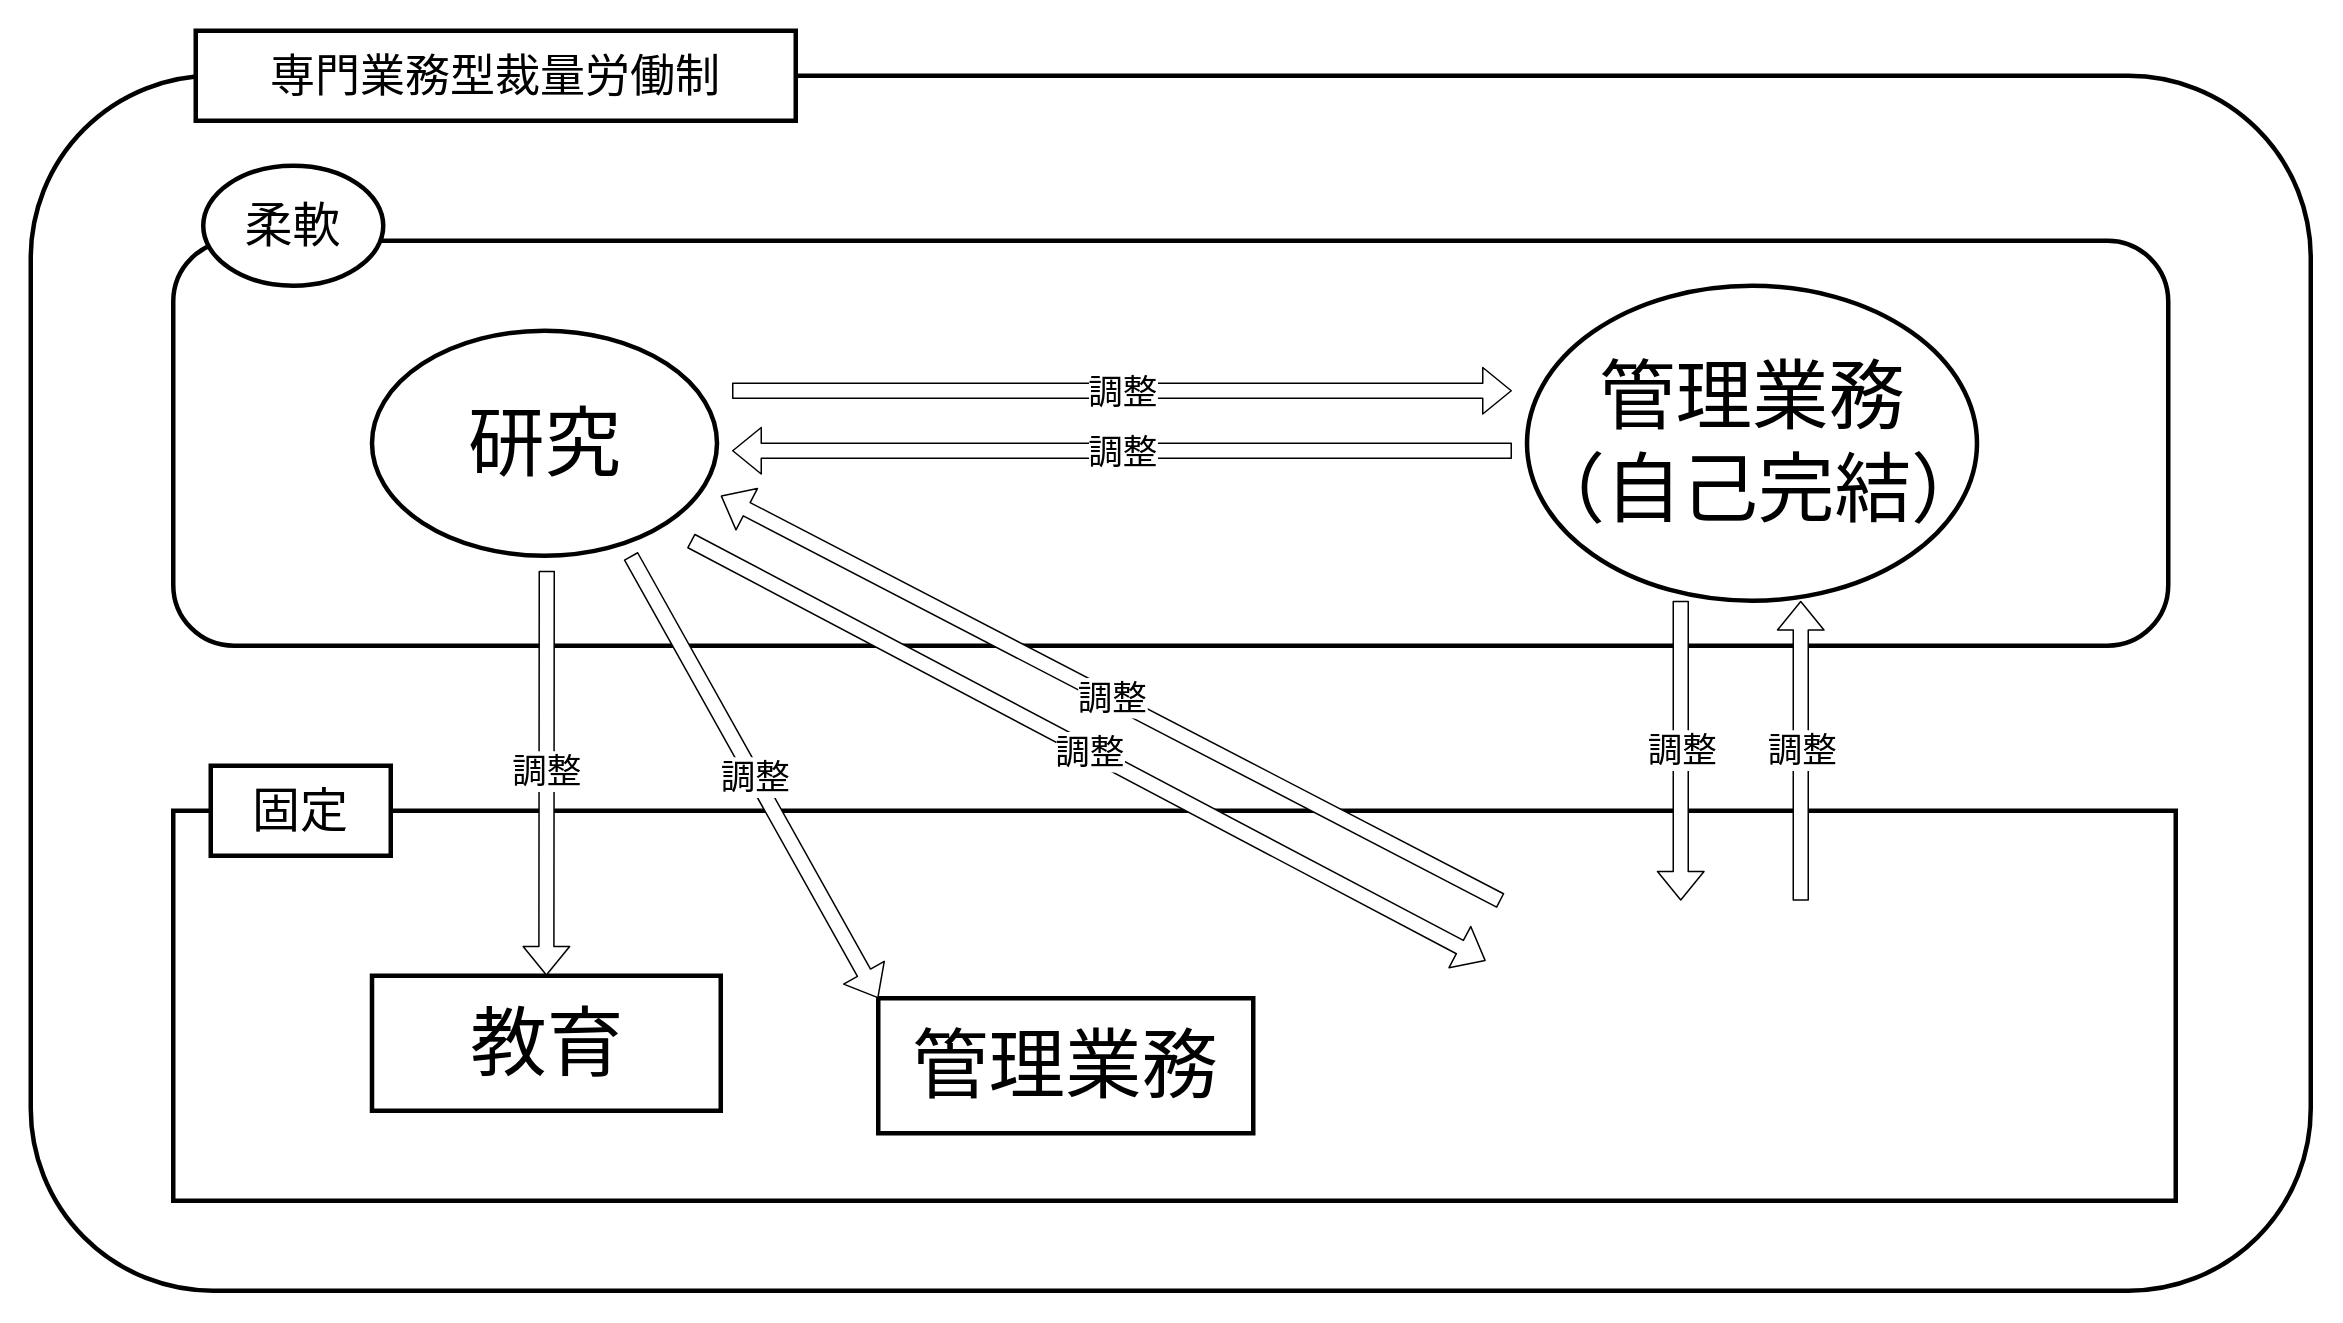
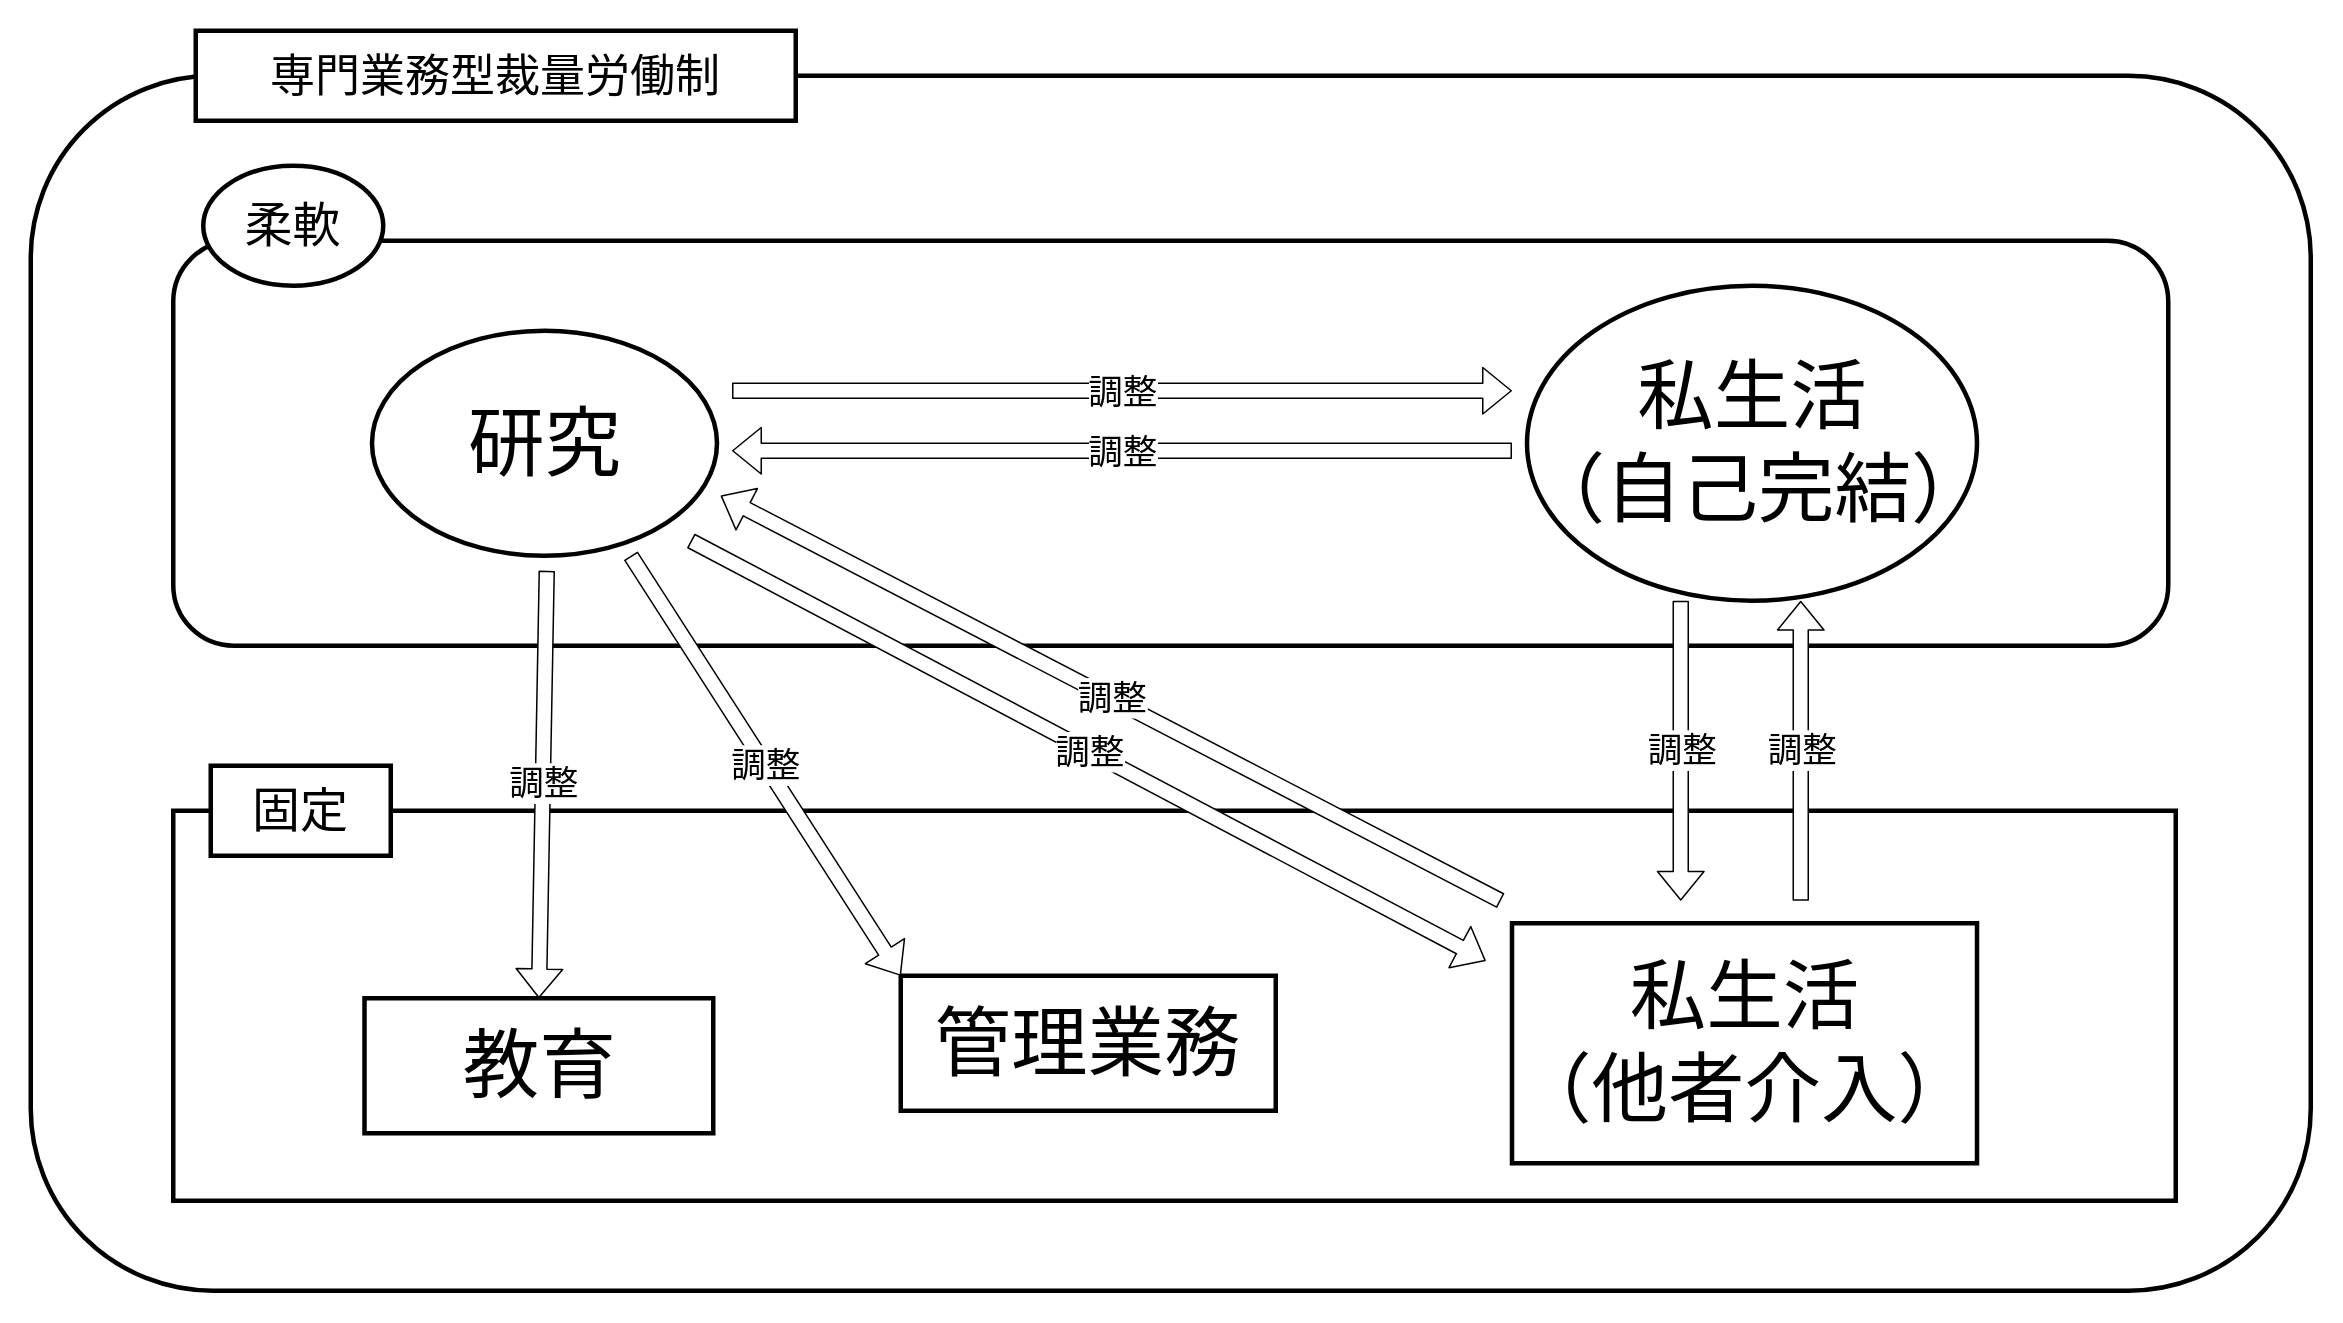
node "管理業務 （自己完結）": label "管理業務 （自己完結）" -> "私生活 （自己完結）"
node "教育": moved (546, 1043) -> (539, 1066)
node "私生活 （他者介入）": added
node "管理業務": moved (1066, 1066) -> (1088, 1043)
